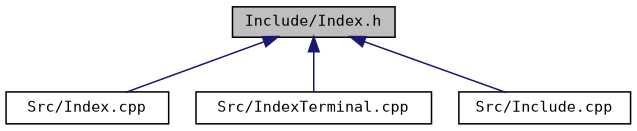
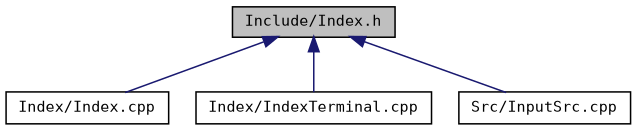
node "Src/Index.cpp": label "Src/Index.cpp" -> "Index/Index.cpp"
node "Src/IndexTerminal.cpp": label "Src/IndexTerminal.cpp" -> "Index/IndexTerminal.cpp"
node "Src/Include.cpp": label "Src/Include.cpp" -> "Src/InputSrc.cpp"
